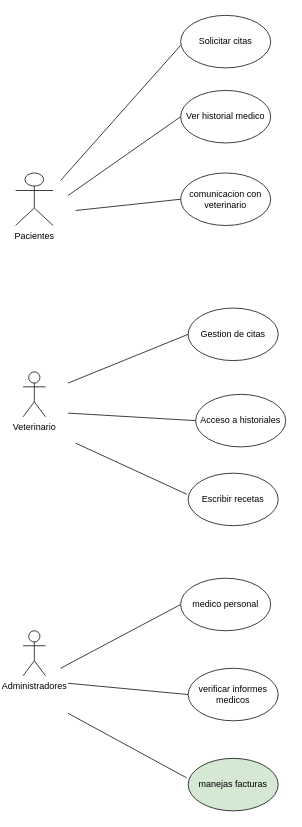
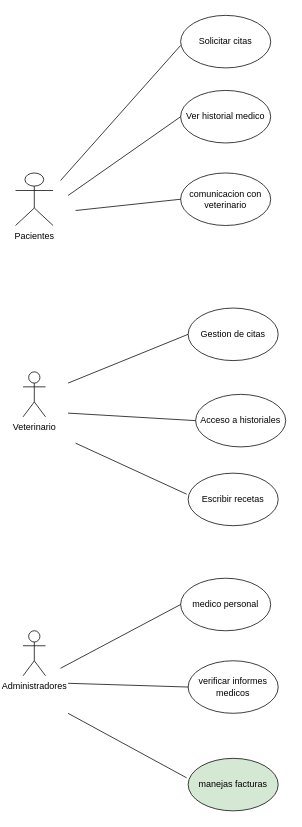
node "verificar informes medicos": moved (233, 694) -> (233, 687)
